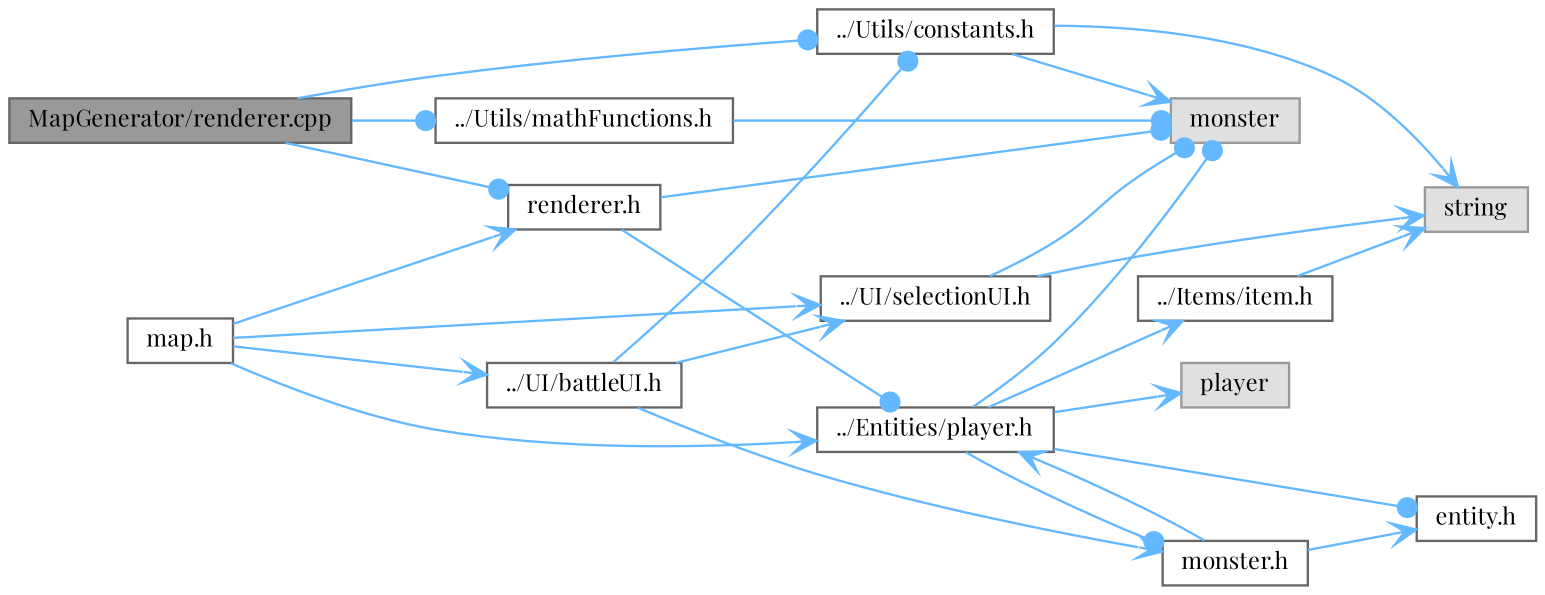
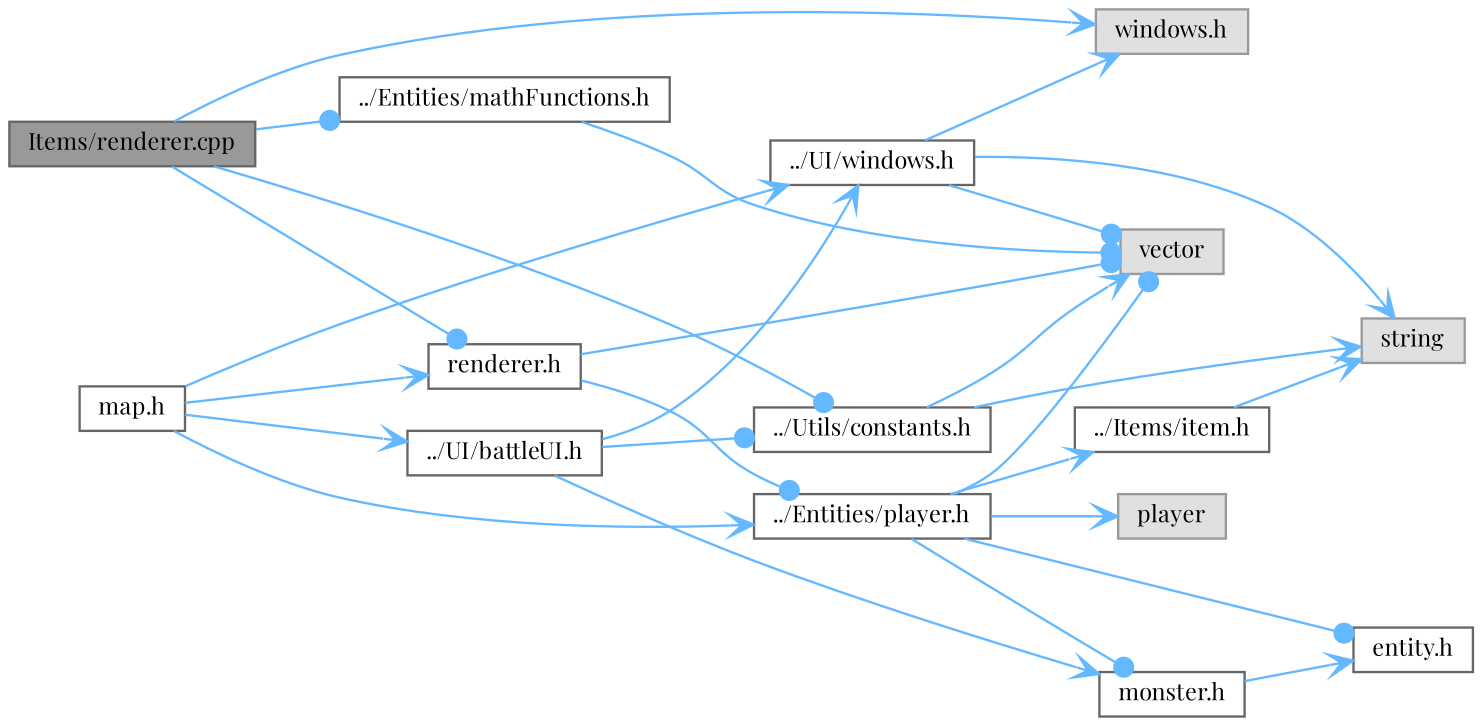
node "windows.h": added
node "MapGenerator/renderer.cpp": label "MapGenerator/renderer.cpp" -> "Items/renderer.cpp"
node "../Utils/mathFunctions.h": label "../Utils/mathFunctions.h" -> "../Entities/mathFunctions.h"
node "monster": label "monster" -> "vector"
node "../UI/selectionUI.h": label "../UI/selectionUI.h" -> "../UI/windows.h"
edge "monster.h" -> "../Entities/player.h": removed
